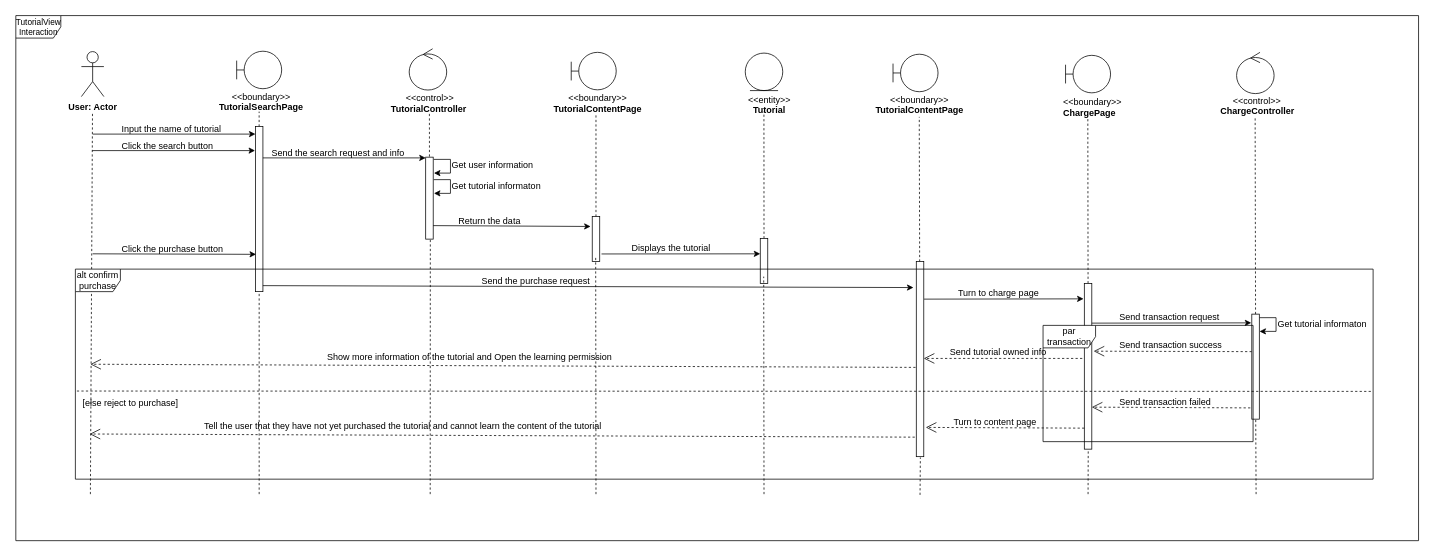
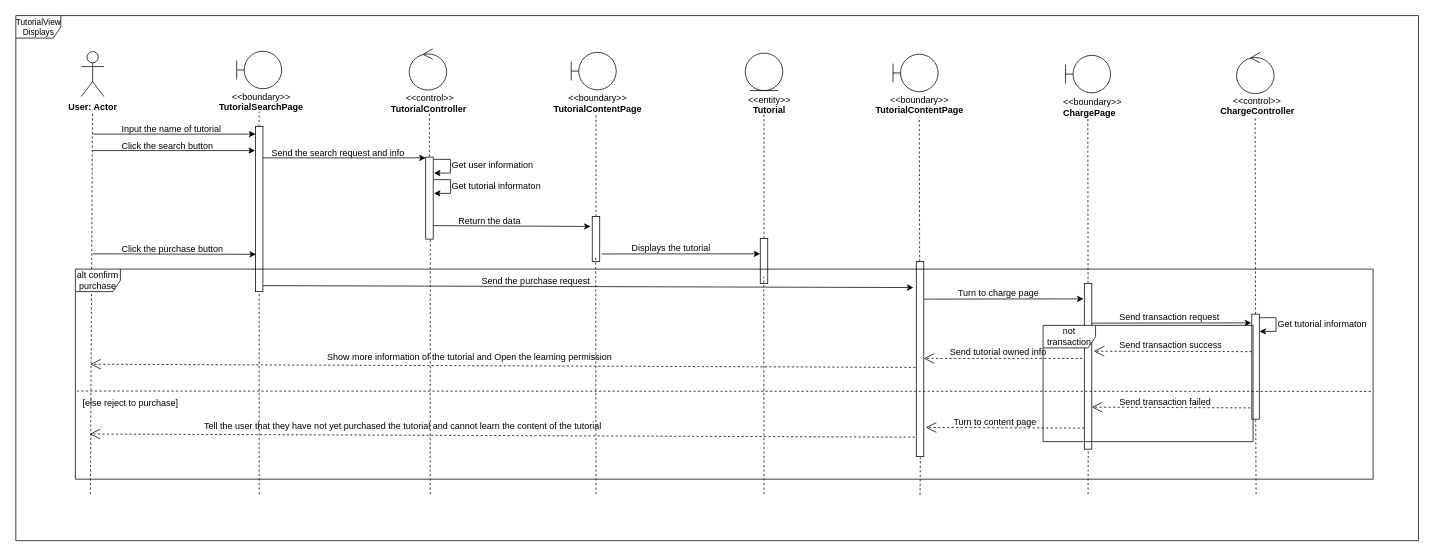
node "TutorialView Interaction": label "TutorialView Interaction" -> "TutorialView Displays"
node "par transaction": label "par transaction" -> "not transaction"
